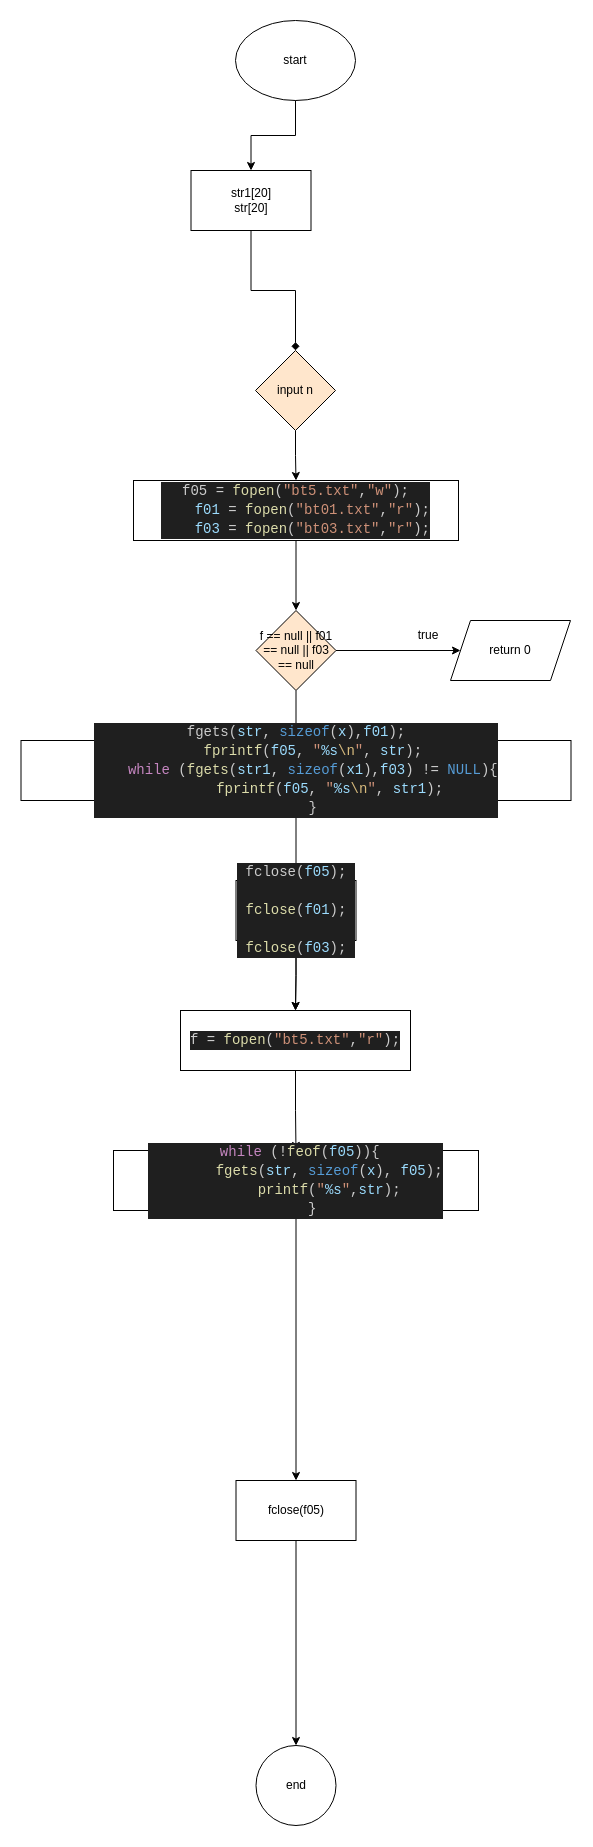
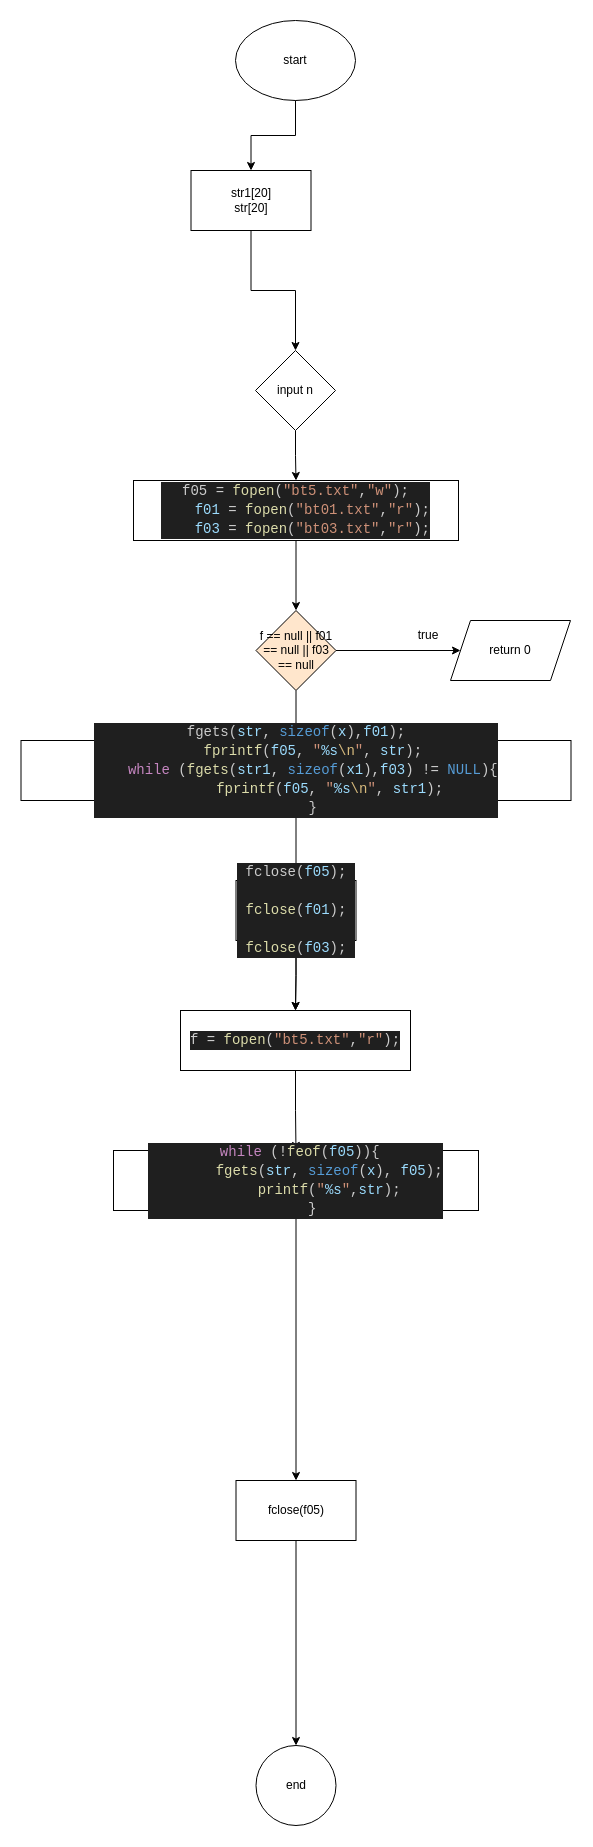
edge "str1[20] str[20]" -> "input n": arrowhead diamond -> classic
node "input n": fillcolor #ffe6cc -> #ffffff
